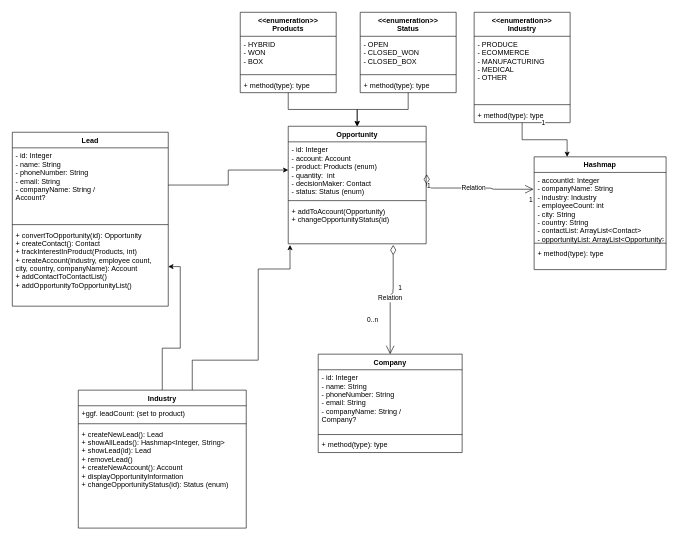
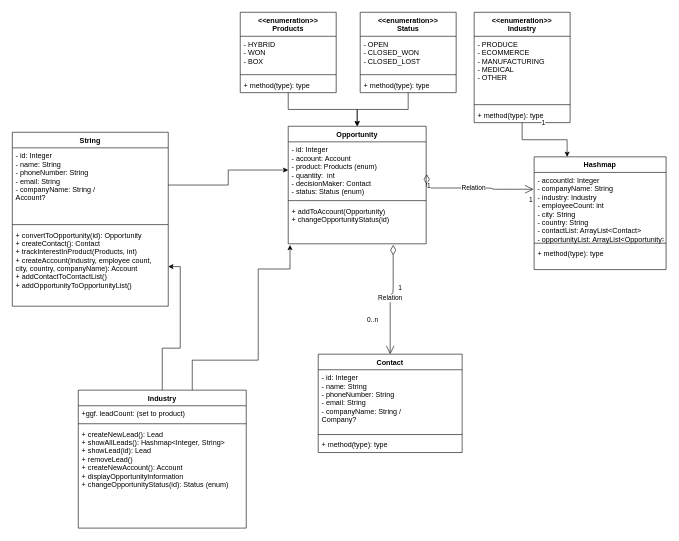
node "- OPEN - CLOSED_WON - CLOSED_BOX": label "- OPEN - CLOSED_WON - CLOSED_BOX" -> "- OPEN - CLOSED_WON - CLOSED_LOST"
node "Lead": label "Lead" -> "String"
node "Company": label "Company" -> "Contact"
